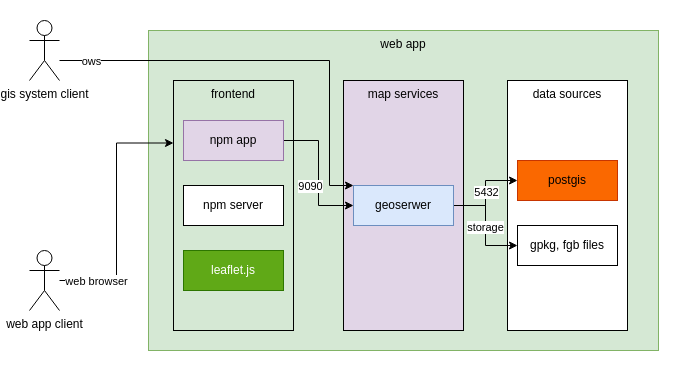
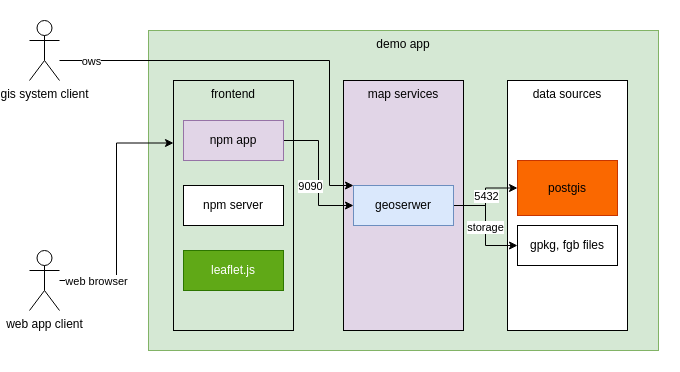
node "web app": label "web app" -> "demo app"
node "postgis": size 100x40 -> 100x55
